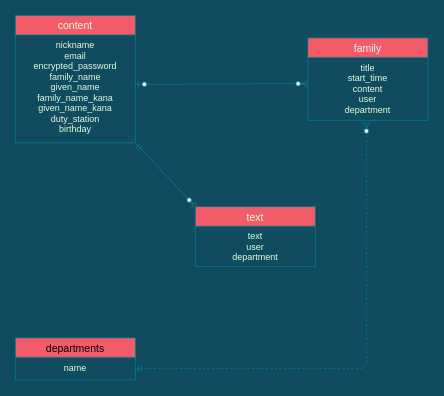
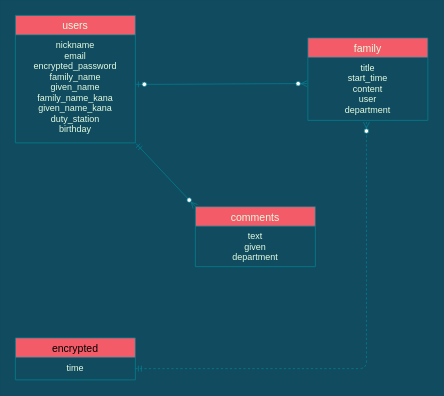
node "content": label "content" -> "users"
node "text": label "text" -> "comments"
node "text user department": label "text user department" -> "text given department"
node "departments": label "departments" -> "encrypted"
node "name": label "name" -> "time"
